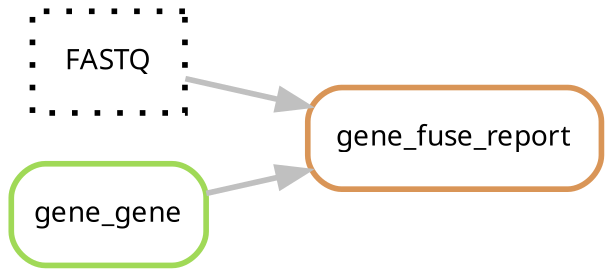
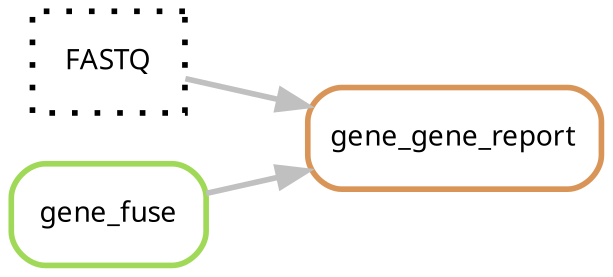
node "gene_fuse_report": label "gene_fuse_report" -> "gene_gene_report"
node "gene_gene": label "gene_gene" -> "gene_fuse"
